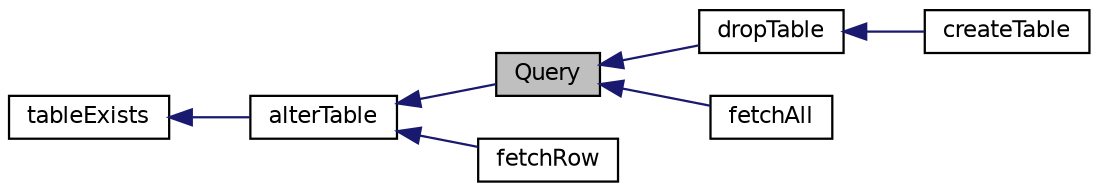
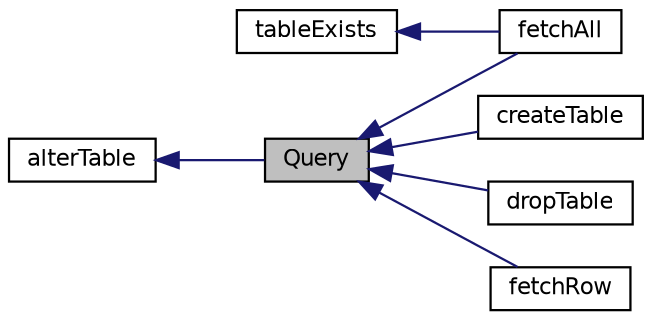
edge "createTable" -> "dropTable": now "createTable" -> "Query"
edge "alterTable" -> "tableExists": now "fetchAll" -> "tableExists"
edge "fetchRow" -> "alterTable": now "fetchRow" -> "Query"
